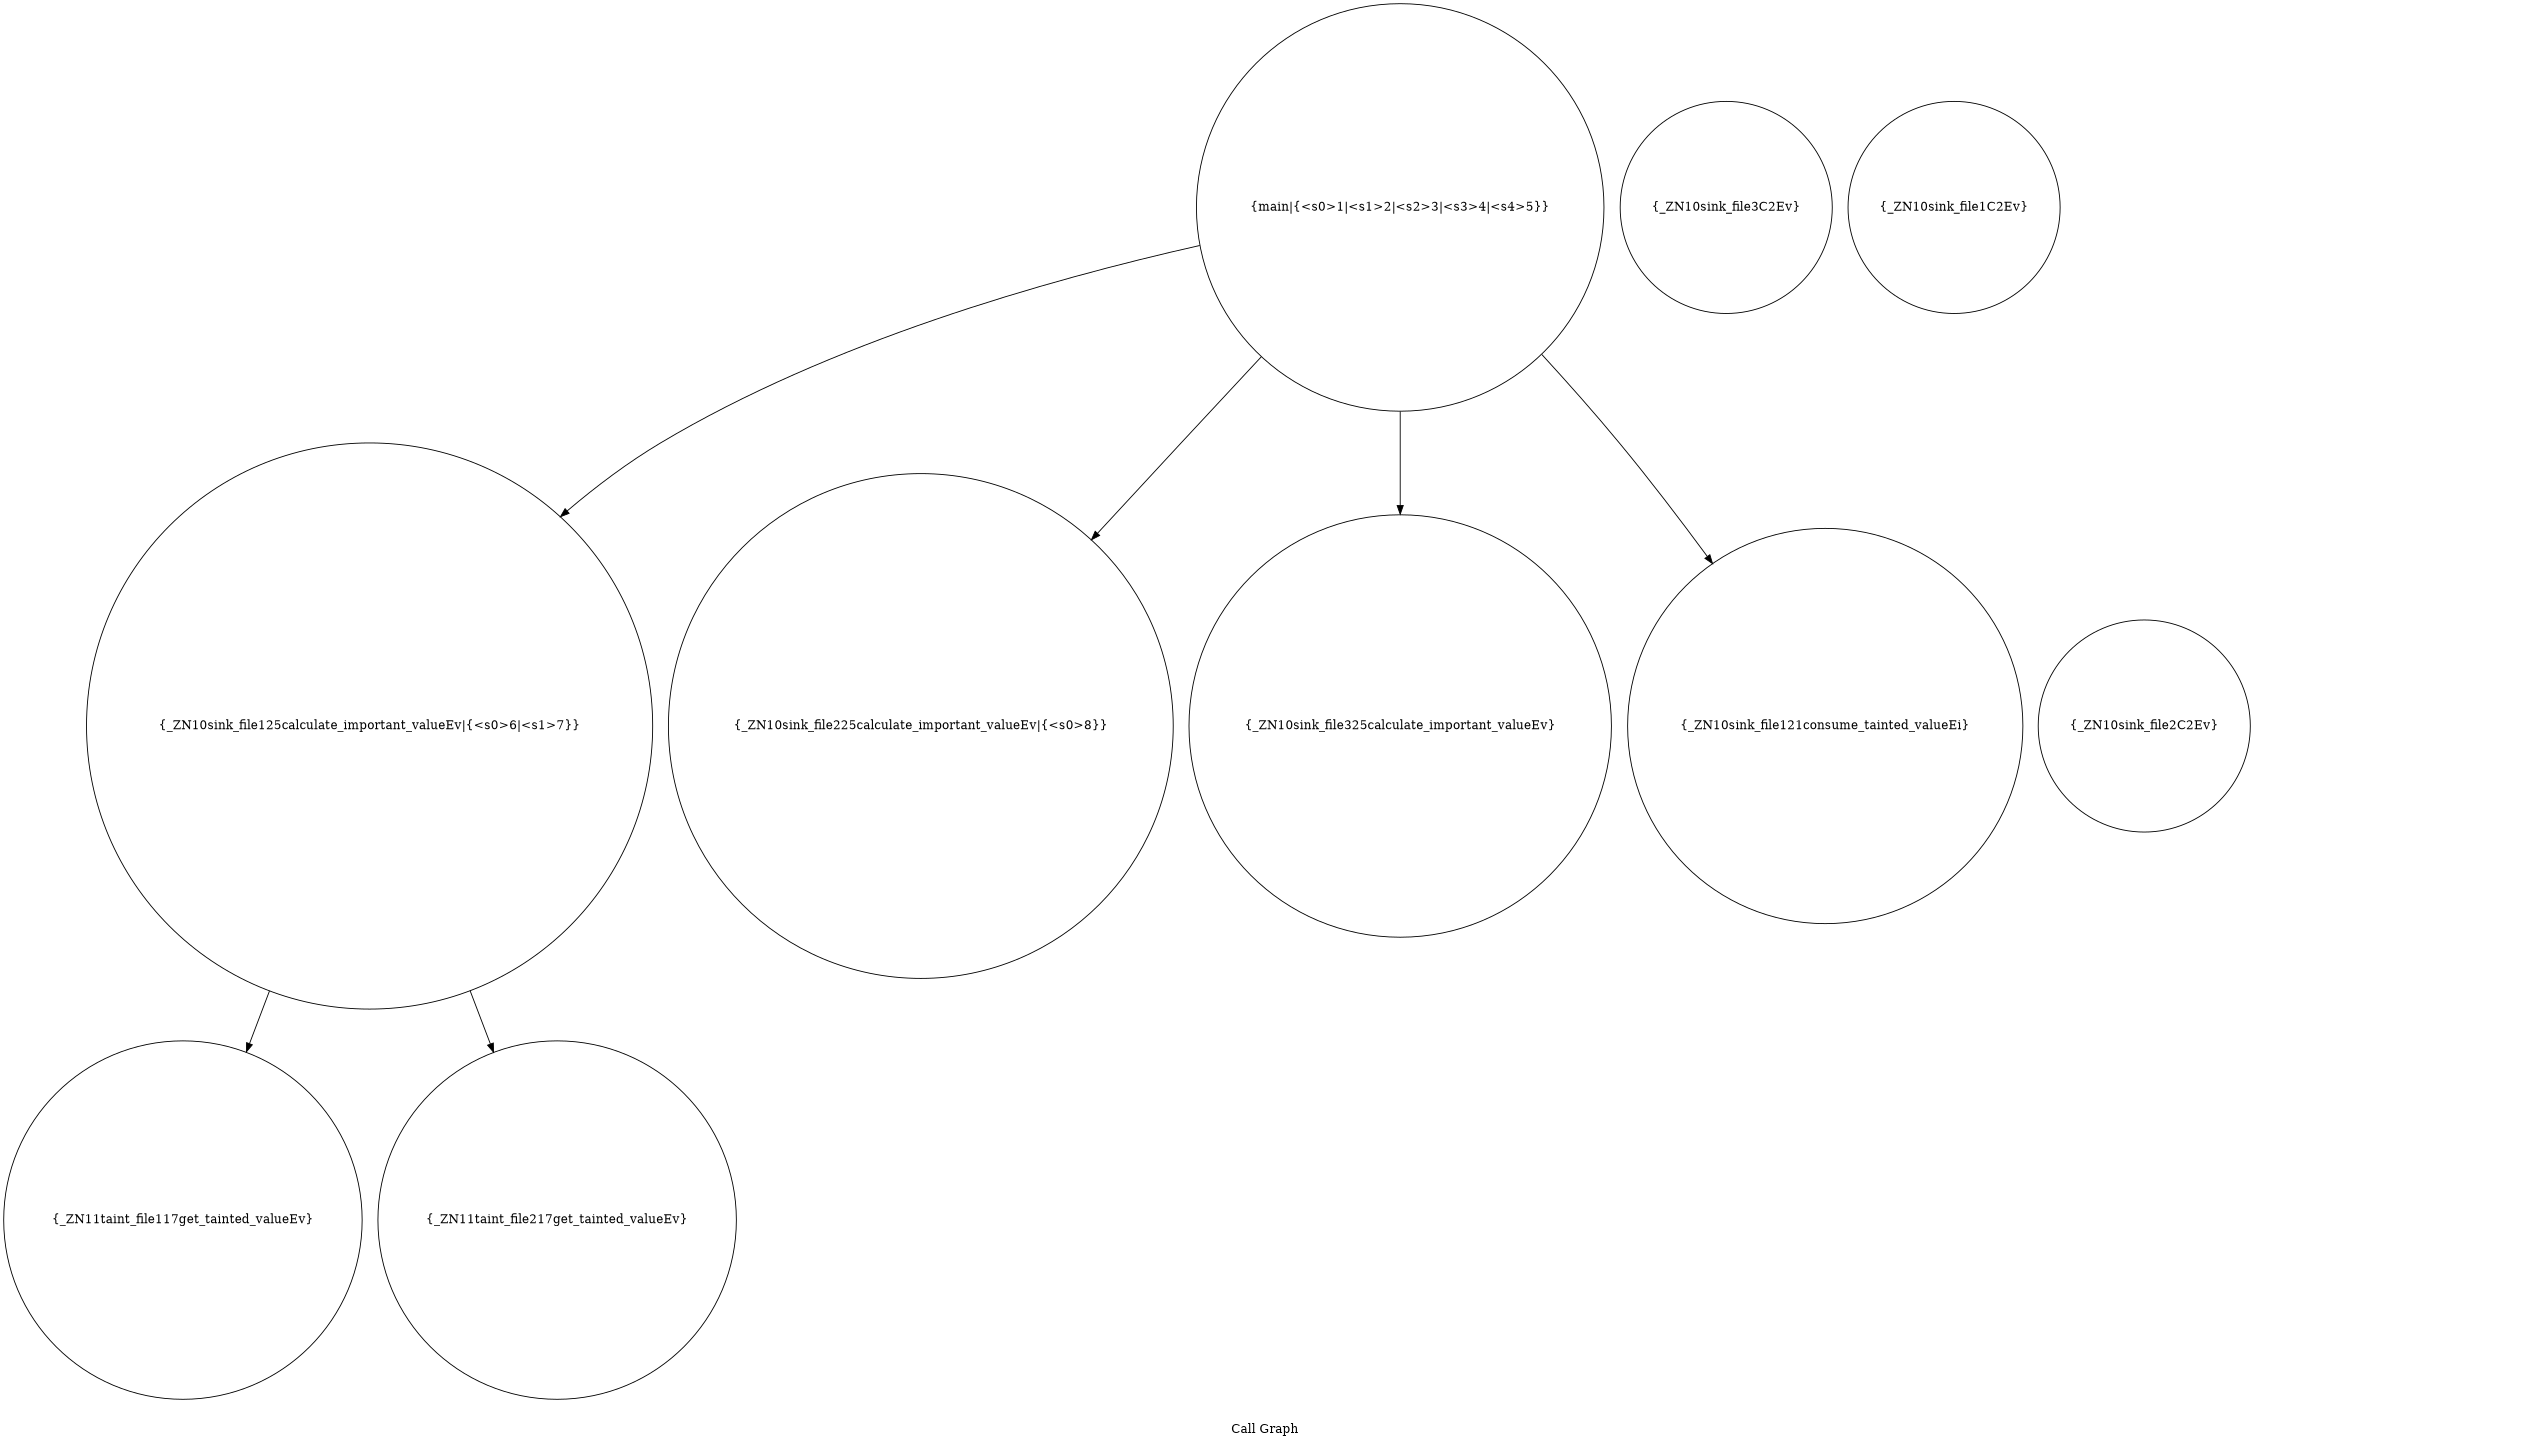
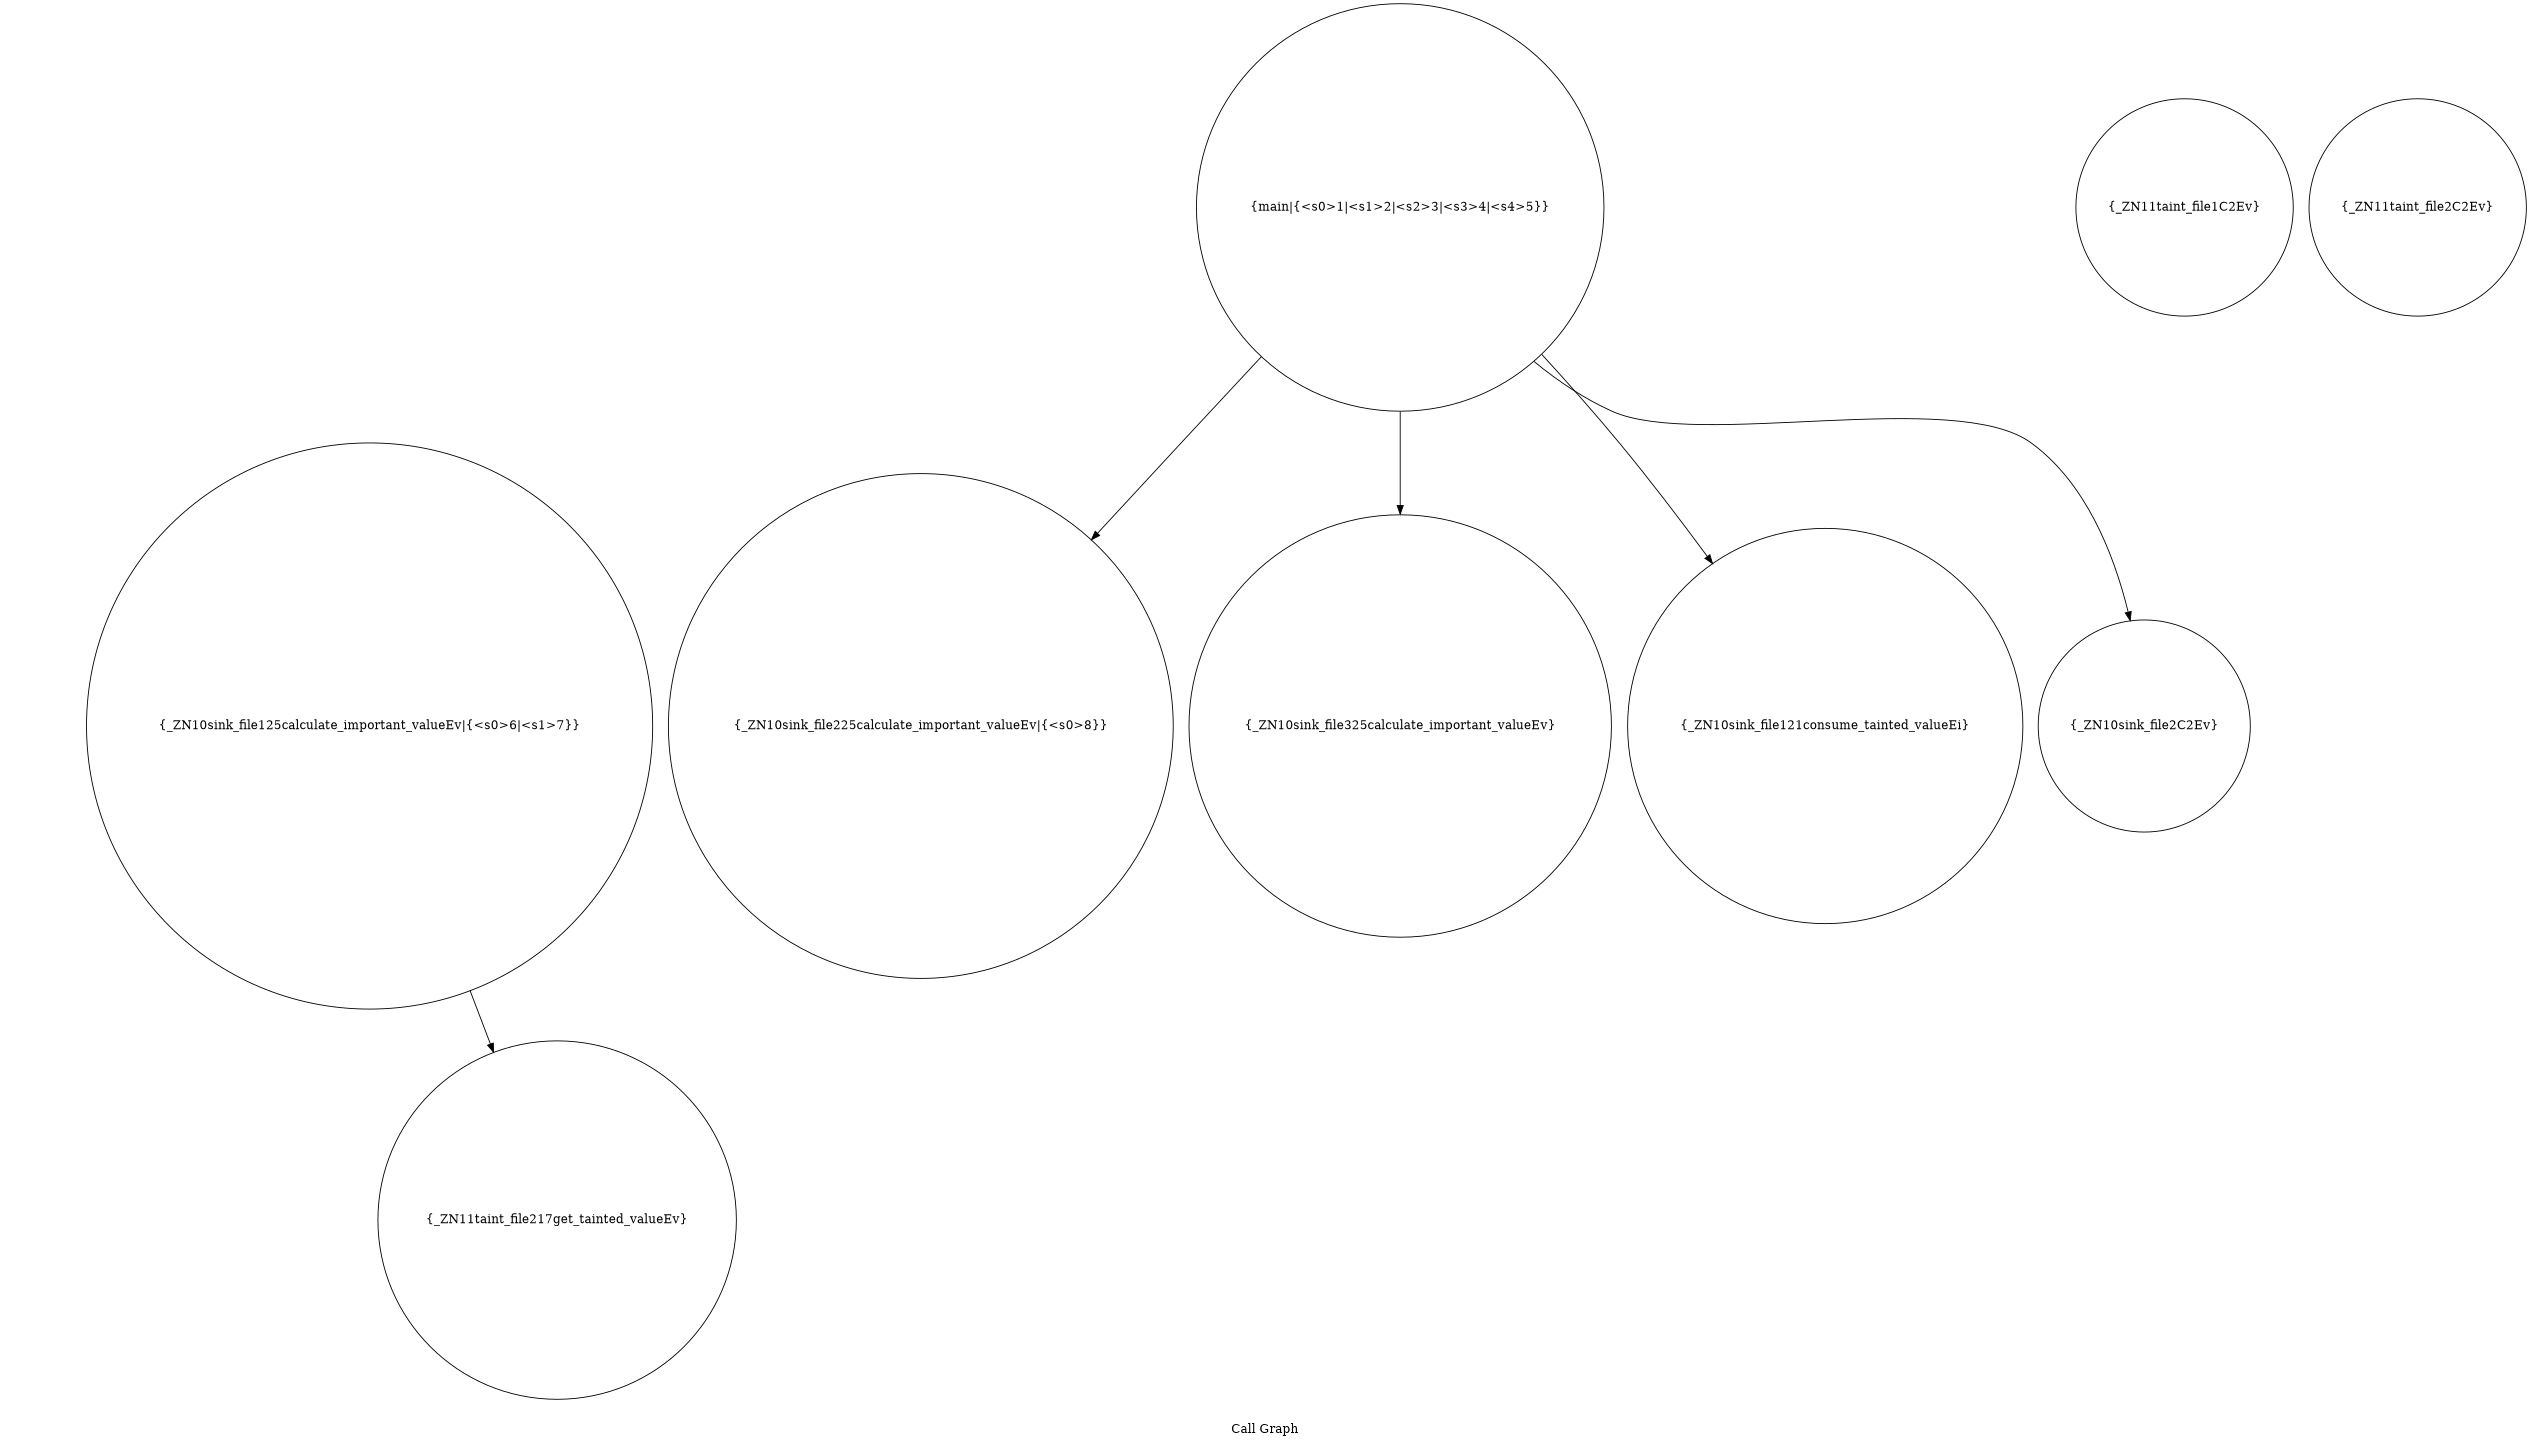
node "{_ZN10sink_file3C2Ev}": removed
node "{_ZN10sink_file1C2Ev}": removed
node "{_ZN11taint_file1C2Ev}": added
node "{_ZN11taint_file2C2Ev}": added
edge "{main|{<s0>1|<s1>2|<s2>3|<s3>4|<s4>5}}" -> "{_ZN10sink_file125calculate_important_valueEv|{<s0>6|<s1>7}}": now "{main|{<s0>1|<s1>2|<s2>3|<s3>4|<s4>5}}" -> "{_ZN10sink_file2C2Ev}"
node "{_ZN11taint_file117get_tainted_valueEv}": removed
